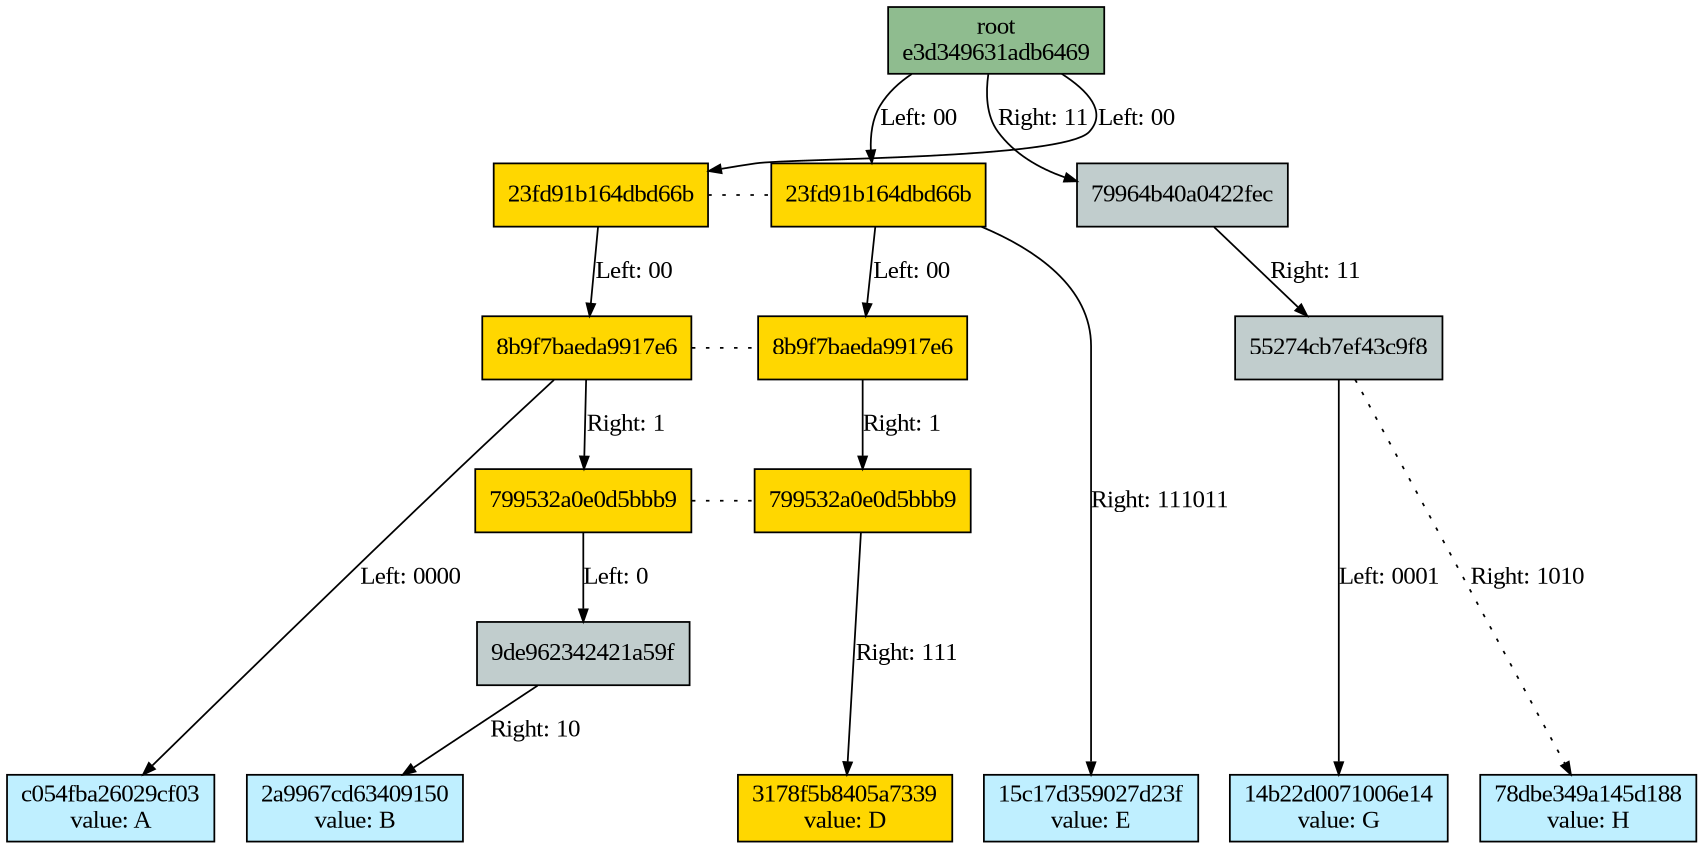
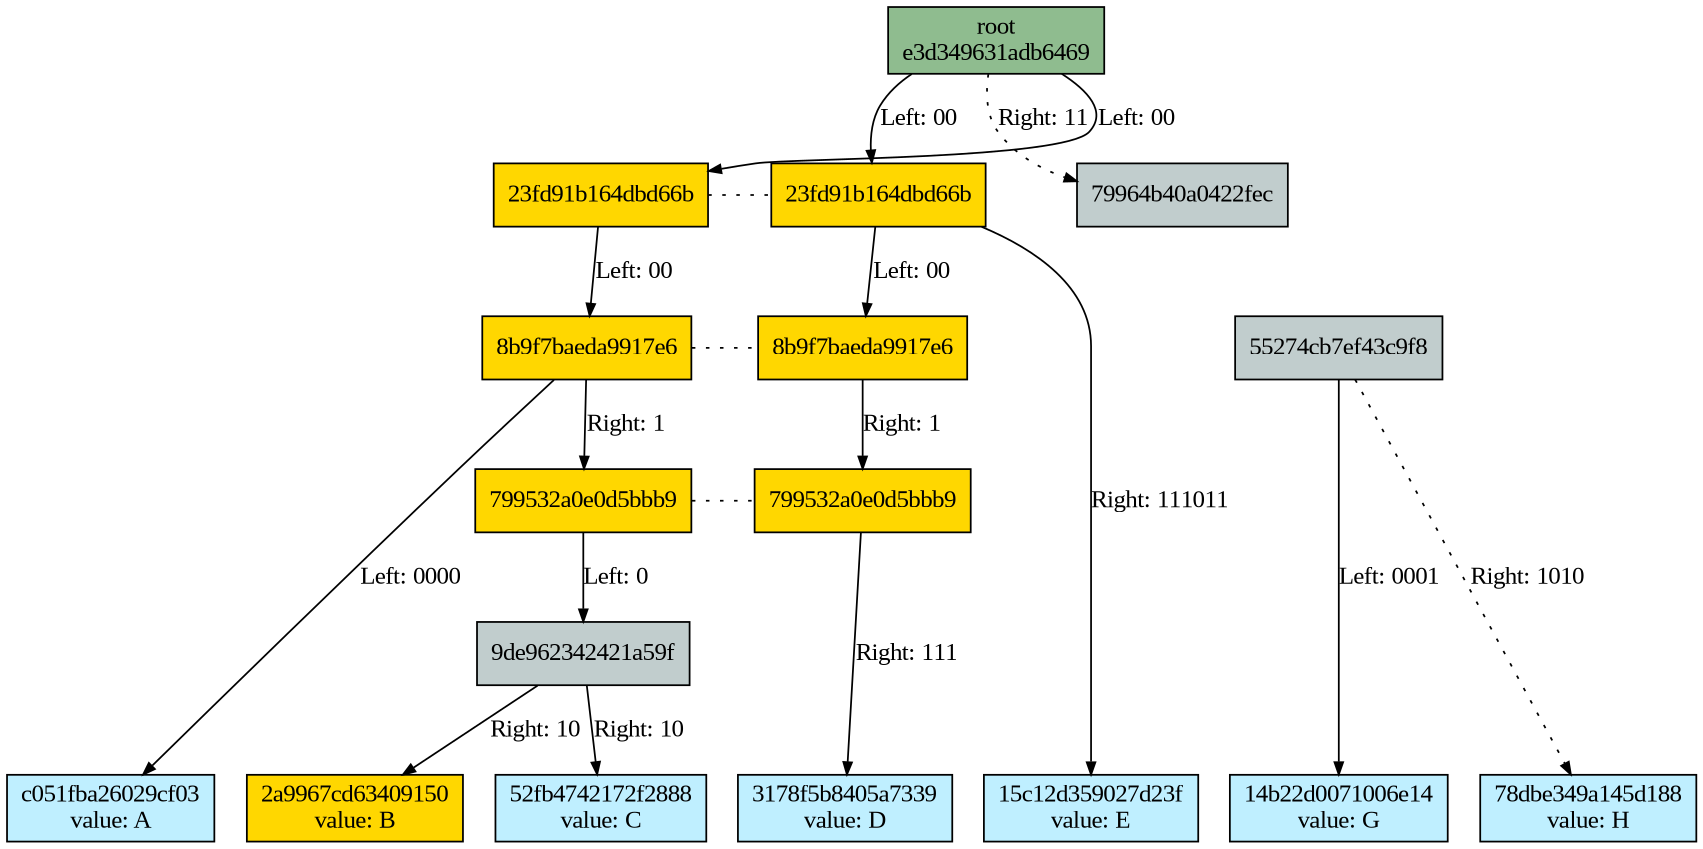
edge "root e3d349631adb6469" -> "79964b40a0422fec": style solid -> dotted
edge "79964b40a0422fec" -> "55274cb7ef43c9f8": removed, label "Right: 11"
node "c054fba26029cf03 value: A": label "c054fba26029cf03 value: A" -> "c051fba26029cf03 value: A"
node "2a9967cd63409150 value: B": fillcolor lightblue1 -> gold1
node "52fb4742172f2888 value: C": added
node "3178f5b8405a7339 value: D": fillcolor gold1 -> lightblue1
node "15c17d359027d23f value: E": label "15c17d359027d23f value: E" -> "15c12d359027d23f value: E"
